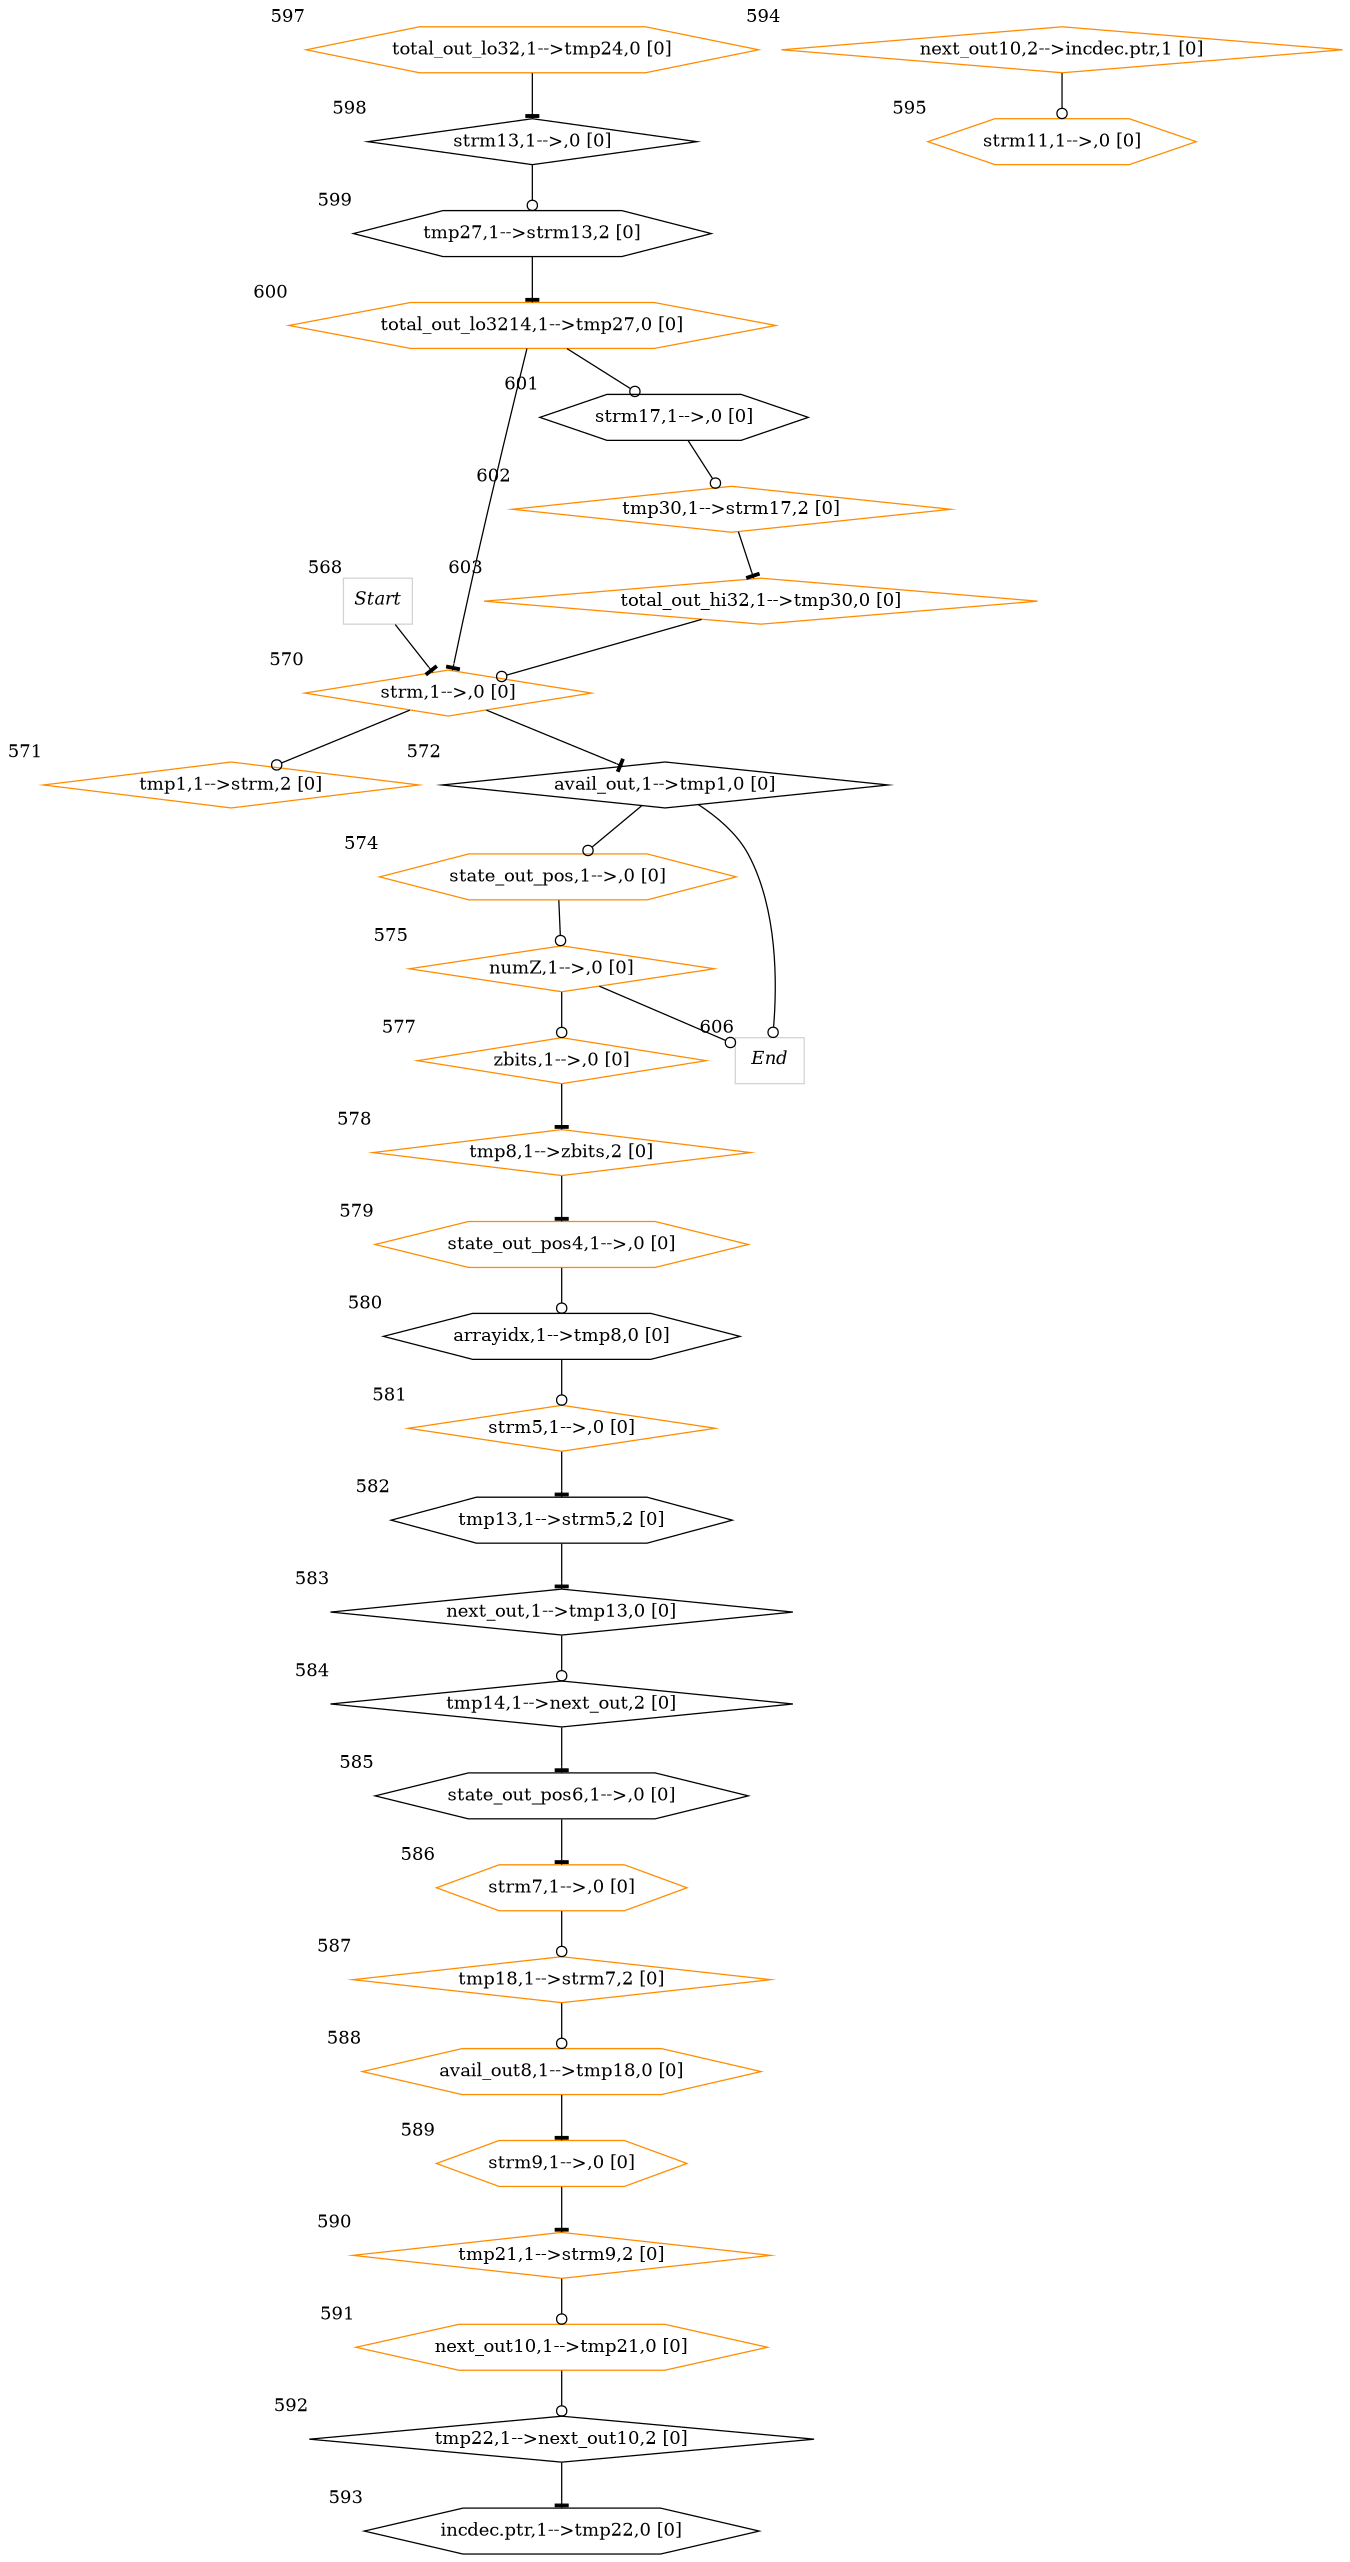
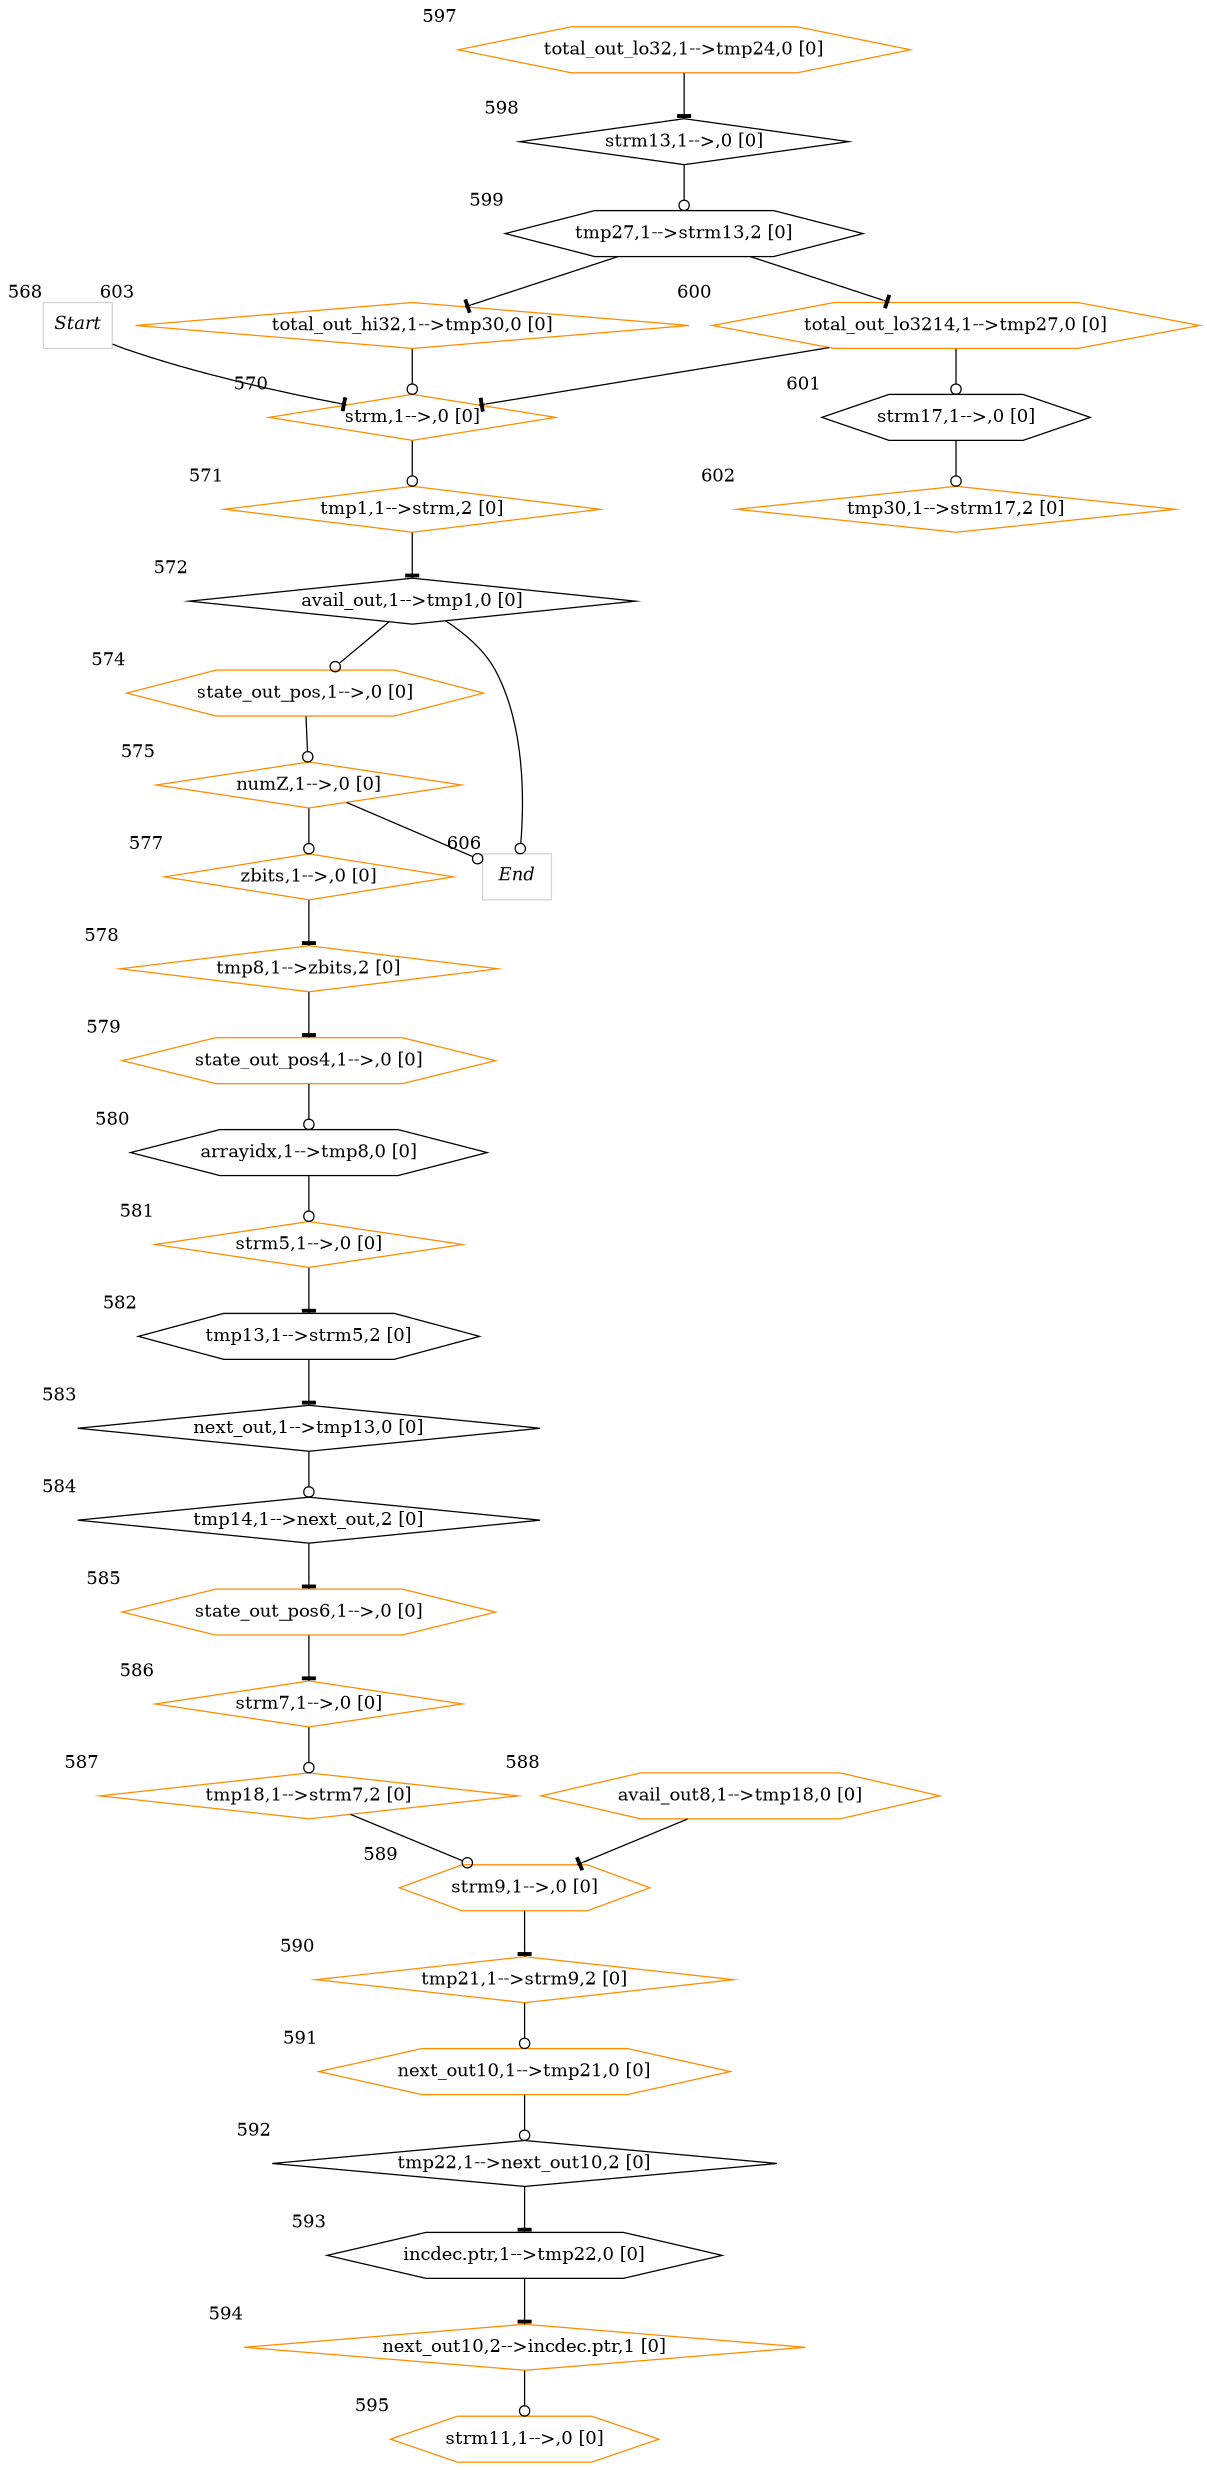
edge "tmp30,1-->strm17,2 [0] 602" -> "total_out_hi32,1-->tmp30,0 [0] 603": now "tmp27,1-->strm13,2 [0] 599" -> "total_out_hi32,1-->tmp30,0 [0] 603"
edge "strm,1-->,0 [0] 570" -> "avail_out,1-->tmp1,0 [0] 572": now "tmp1,1-->strm,2 [0] 571" -> "avail_out,1-->tmp1,0 [0] 572"
node "state_out_pos6,1-->,0 [0] 585": color black -> darkorange
node "strm7,1-->,0 [0] 586": shape hexagon -> diamond
edge "tmp18,1-->strm7,2 [0] 587" -> "avail_out8,1-->tmp18,0 [0] 588": now "tmp18,1-->strm7,2 [0] 587" -> "strm9,1-->,0 [0] 589"
edge "incdec.ptr,1-->tmp22,0 [0] 593" -> "next_out10,2-->incdec.ptr,1 [0] 594": added
